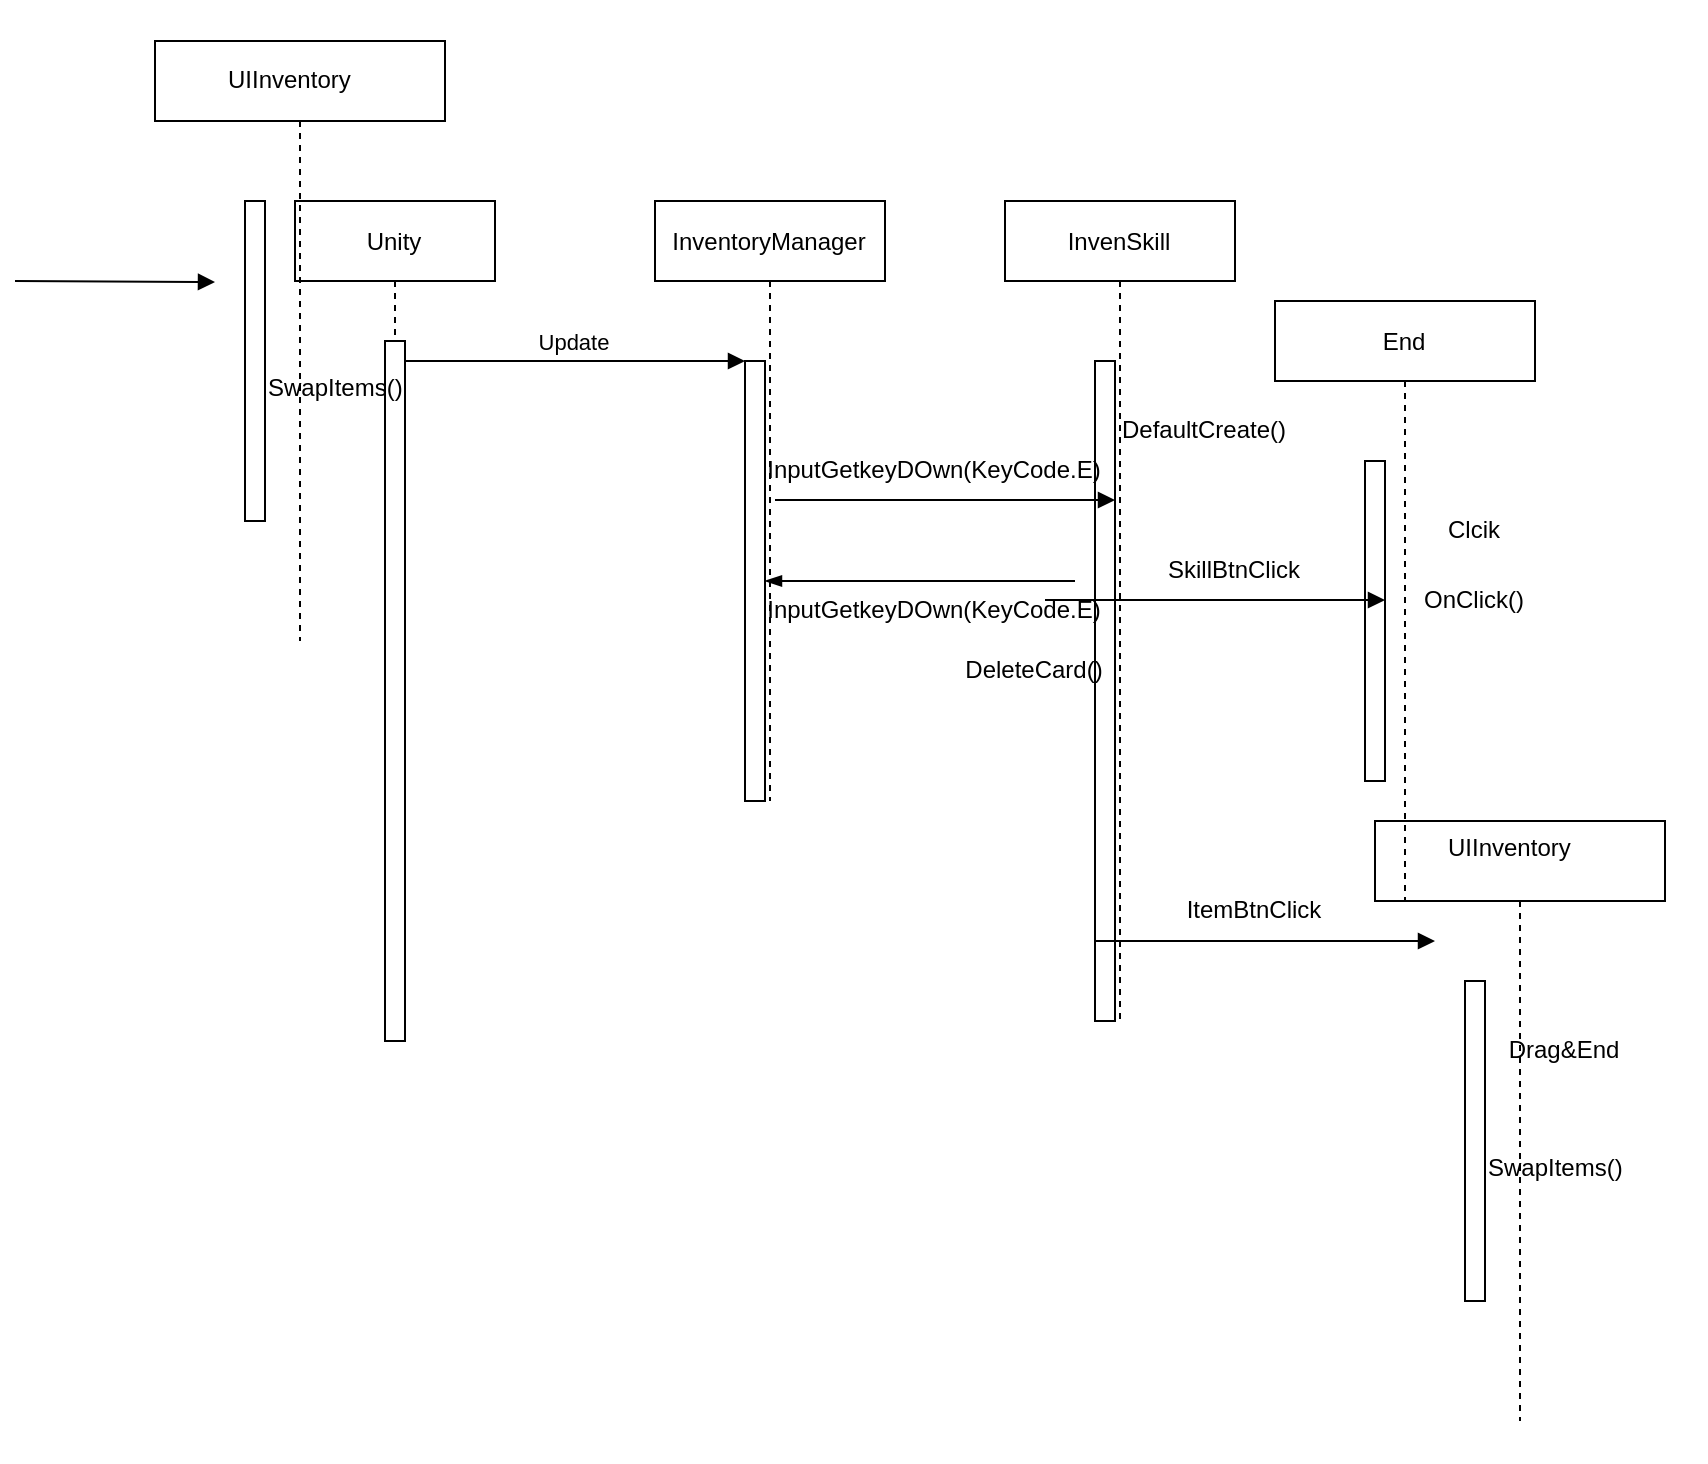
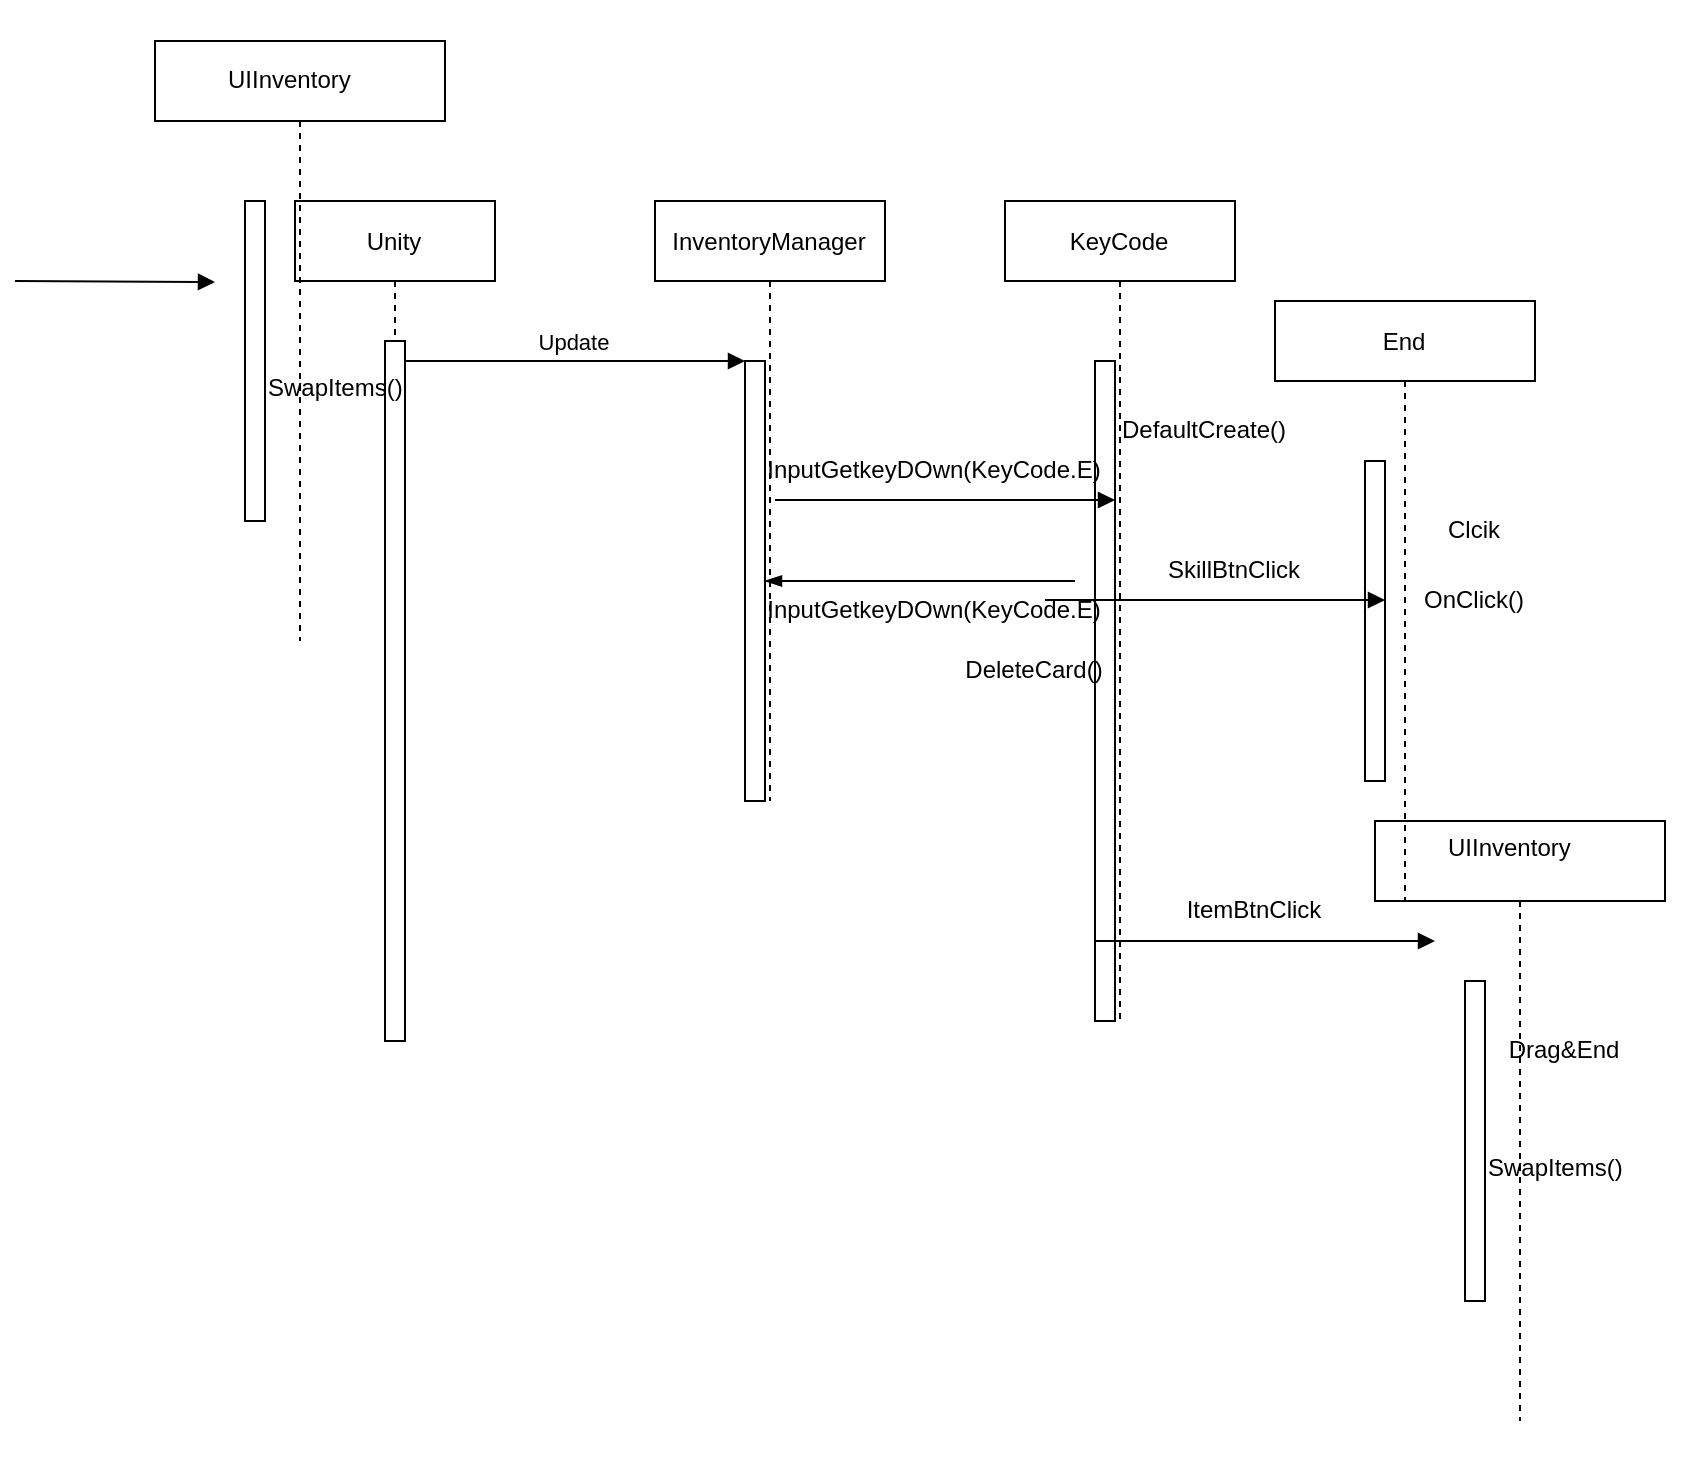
node "InvenSkill": label "InvenSkill" -> "KeyCode"
